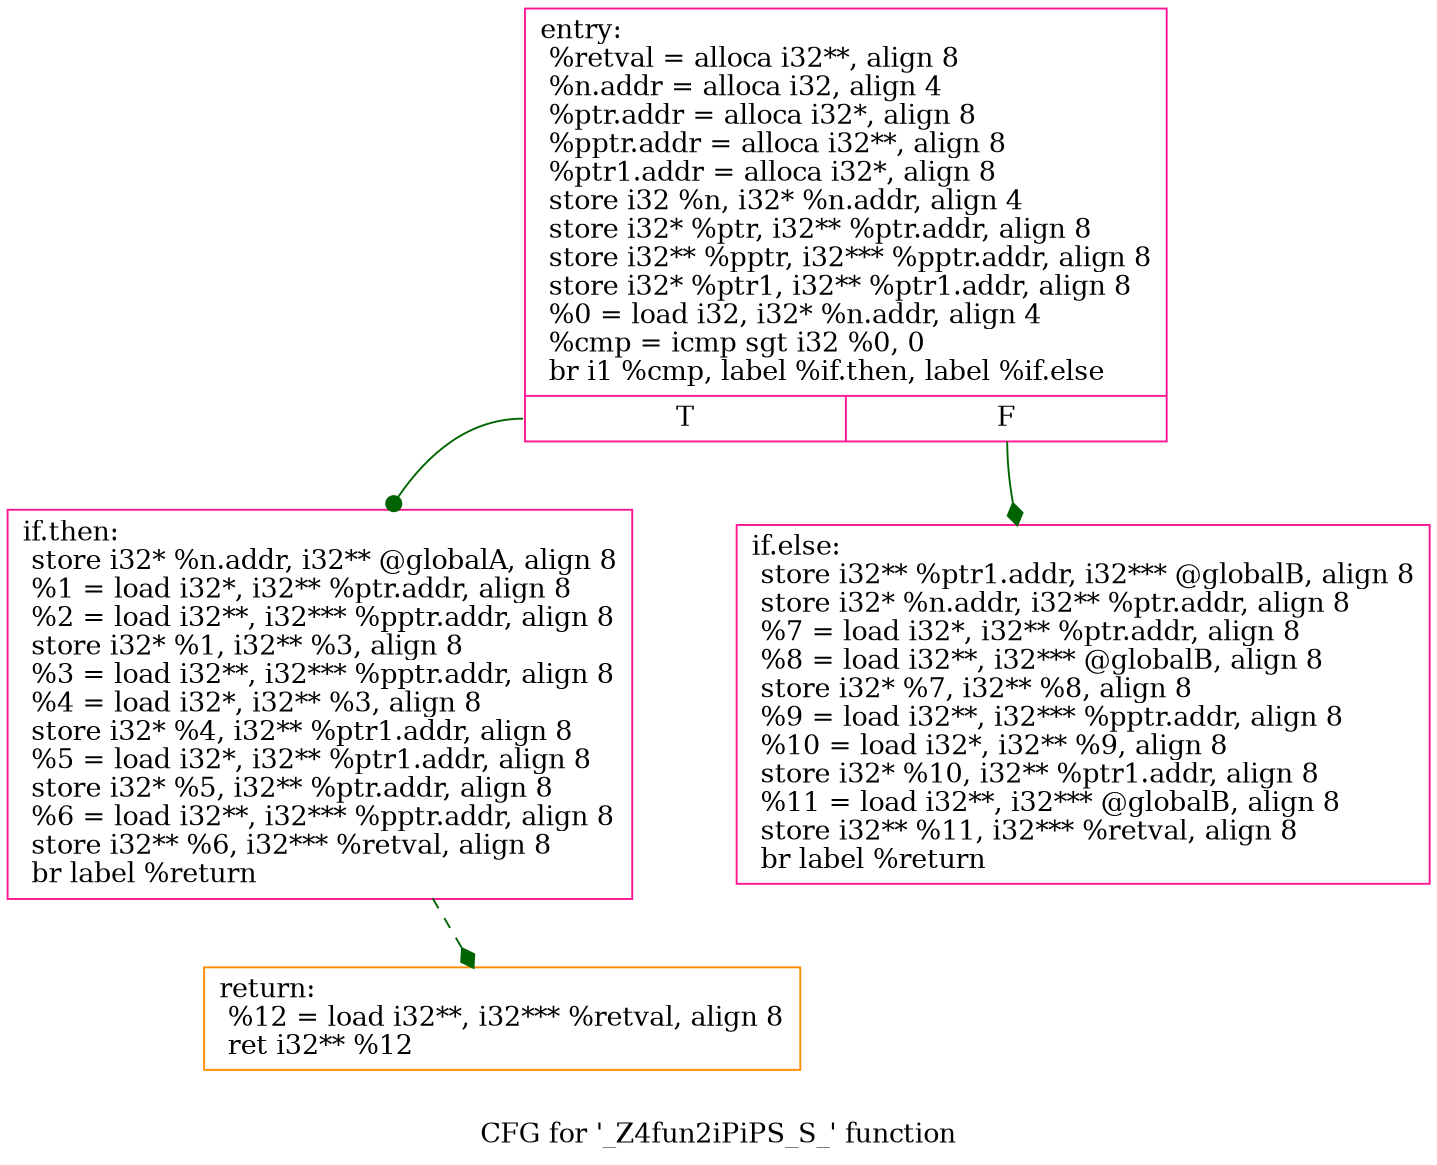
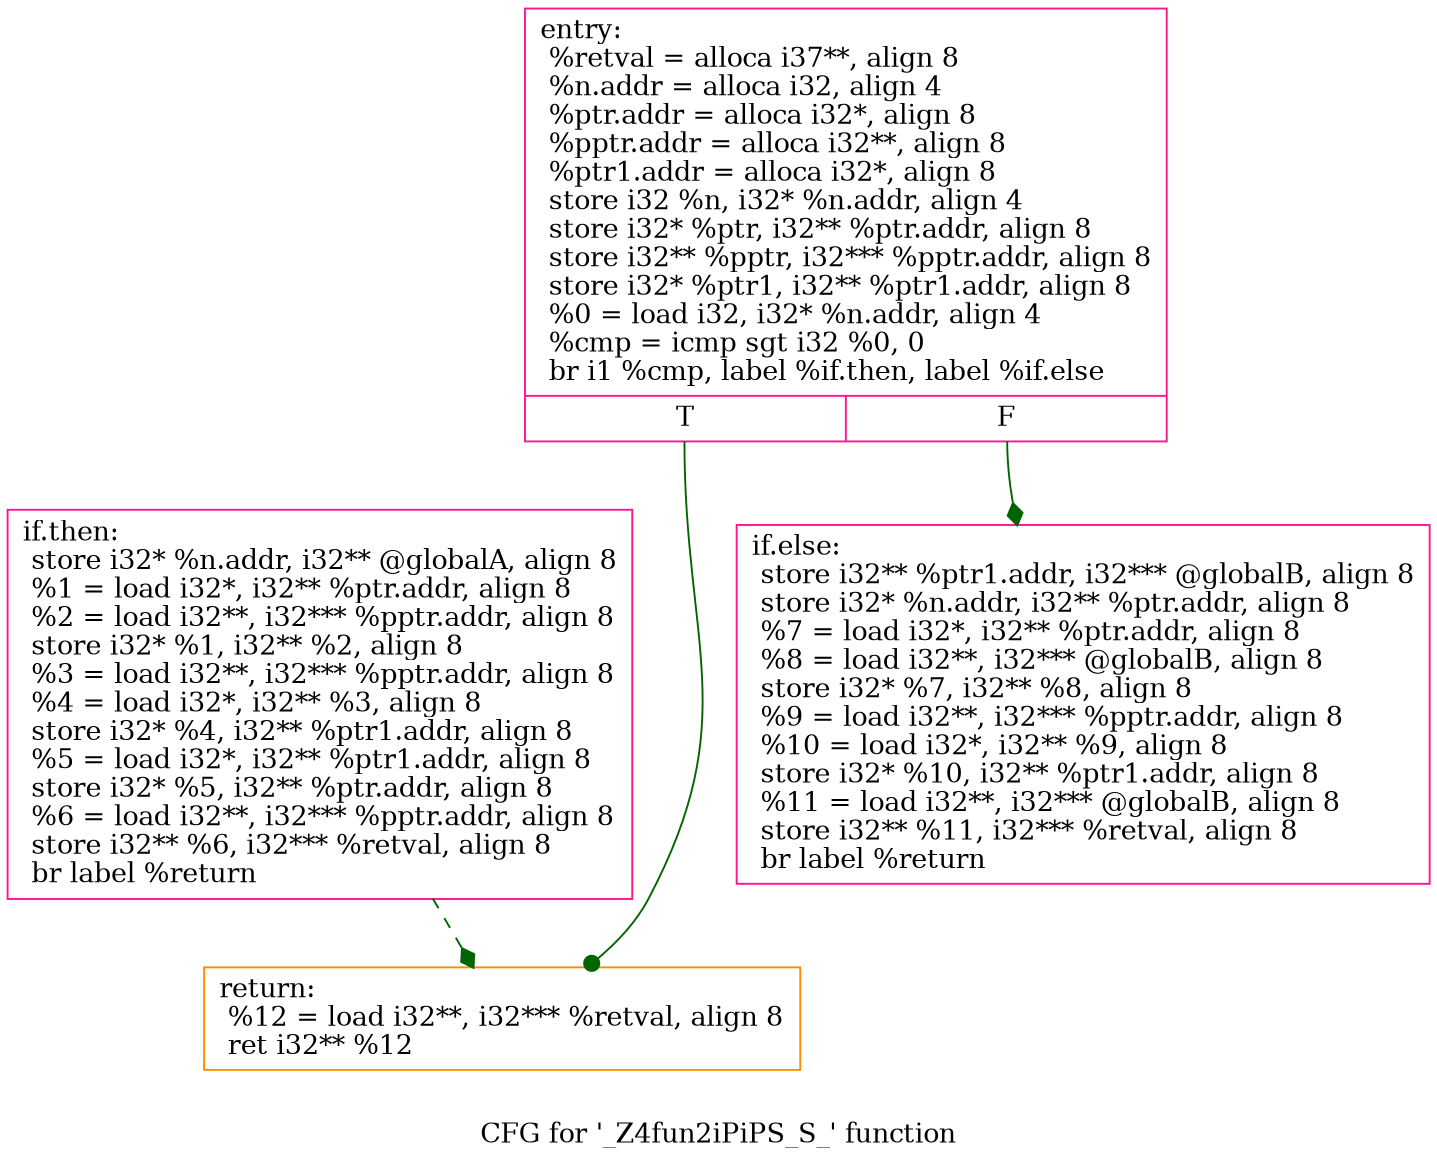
node "entry:": text "%retval = alloca i32**, align 8" -> "%retval = alloca i37**, align 8"
edge "entry:" -> "if.then:": now "entry:" -> "return:"
node "if.then:": text "store i32* %1, i32** %3, align 8" -> "store i32* %1, i32** %2, align 8"
